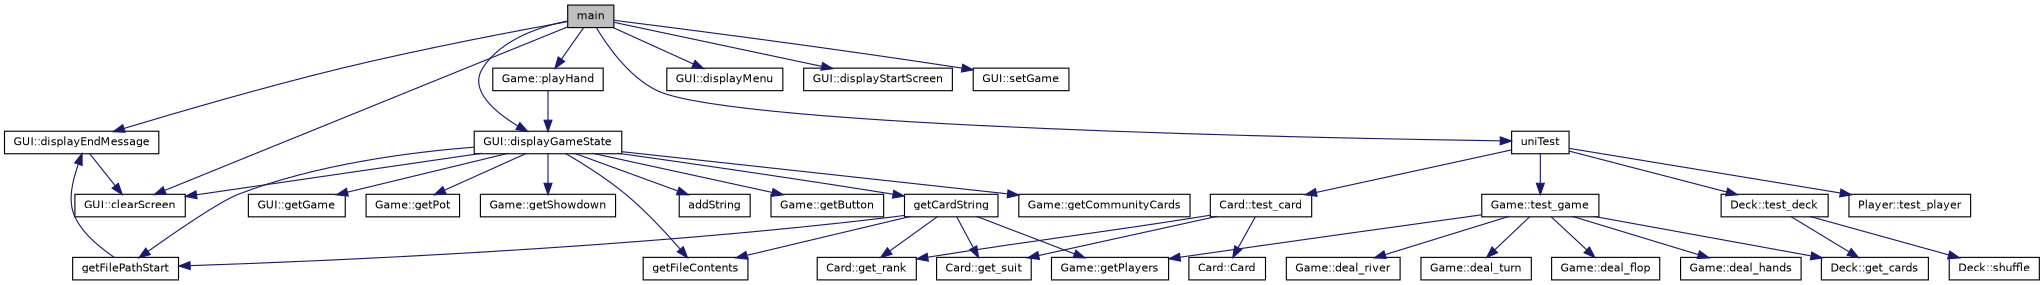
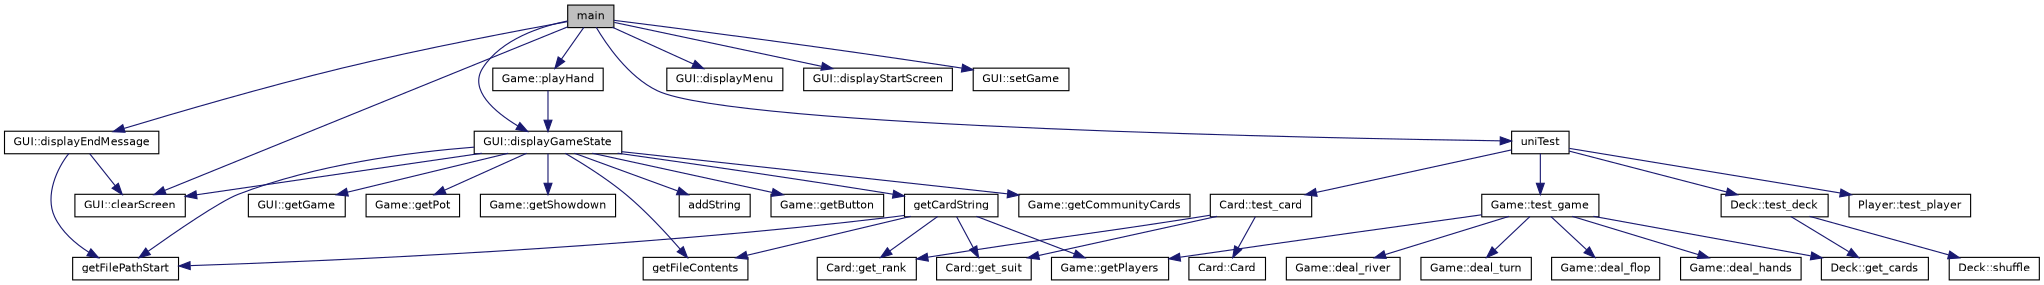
edge "getFilePathStart" -> "GUI::displayEndMessage": reversed
